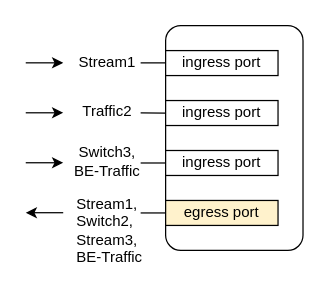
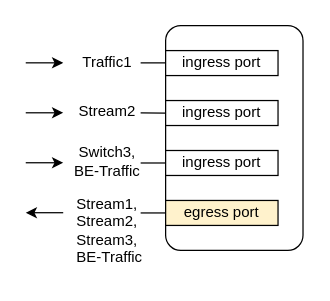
node "Stream1": label "Stream1" -> "Traffic1"
node "Traffic2": label "Traffic2" -> "Stream2"
node "Stream1, Switch2, Stream3, BE-Traffic": label "Stream1, Switch2, Stream3, BE-Traffic" -> "Stream1, Stream2, Stream3, BE-Traffic"
